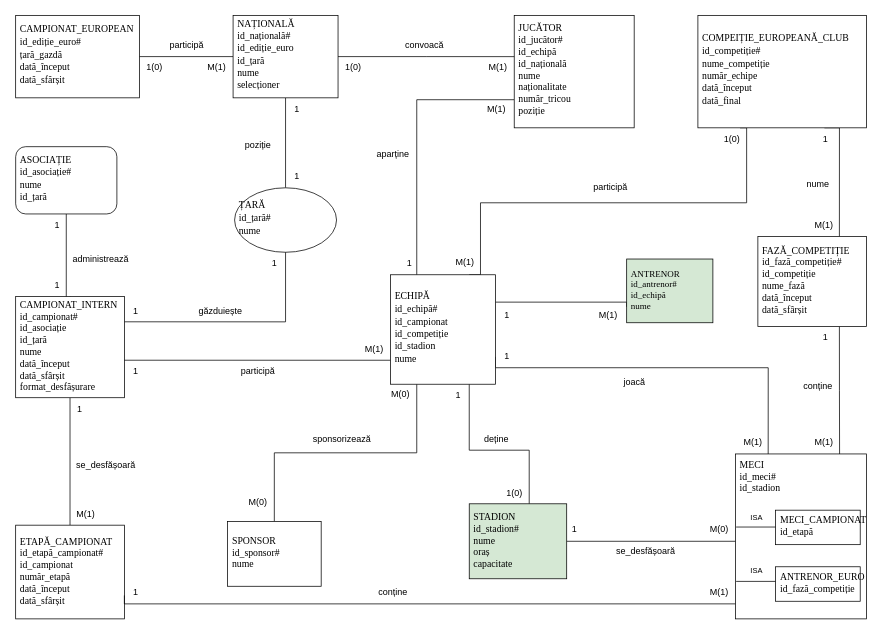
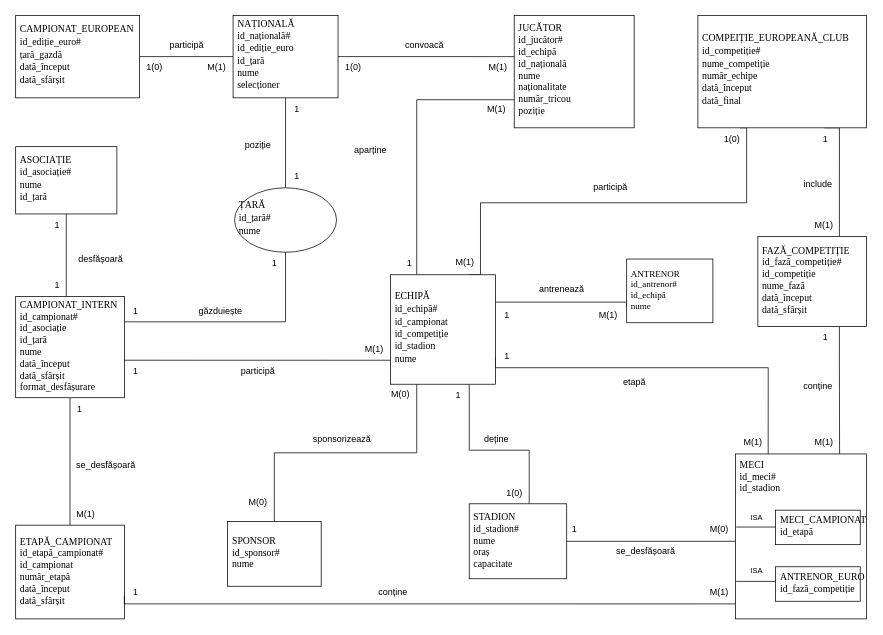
node "aparține": moved (392, 154) -> (370, 150)
node "ASOCIAȚIE id_asociație# nume id_țară": shape rounded rectangle -> rectangle
node "nume": label "nume" -> "include"
node "administrează": label "administrează" -> "desfășoară"
node "antrenează": added
node "ANTRENOR id_antrenor# id_echipă nume": fillcolor #d5e8d4 -> #ffffff
node "joacă": label "joacă" -> "etapă"
node "STADION id_stadion# nume oraș capacitate": fillcolor #d5e8d4 -> #ffffff
